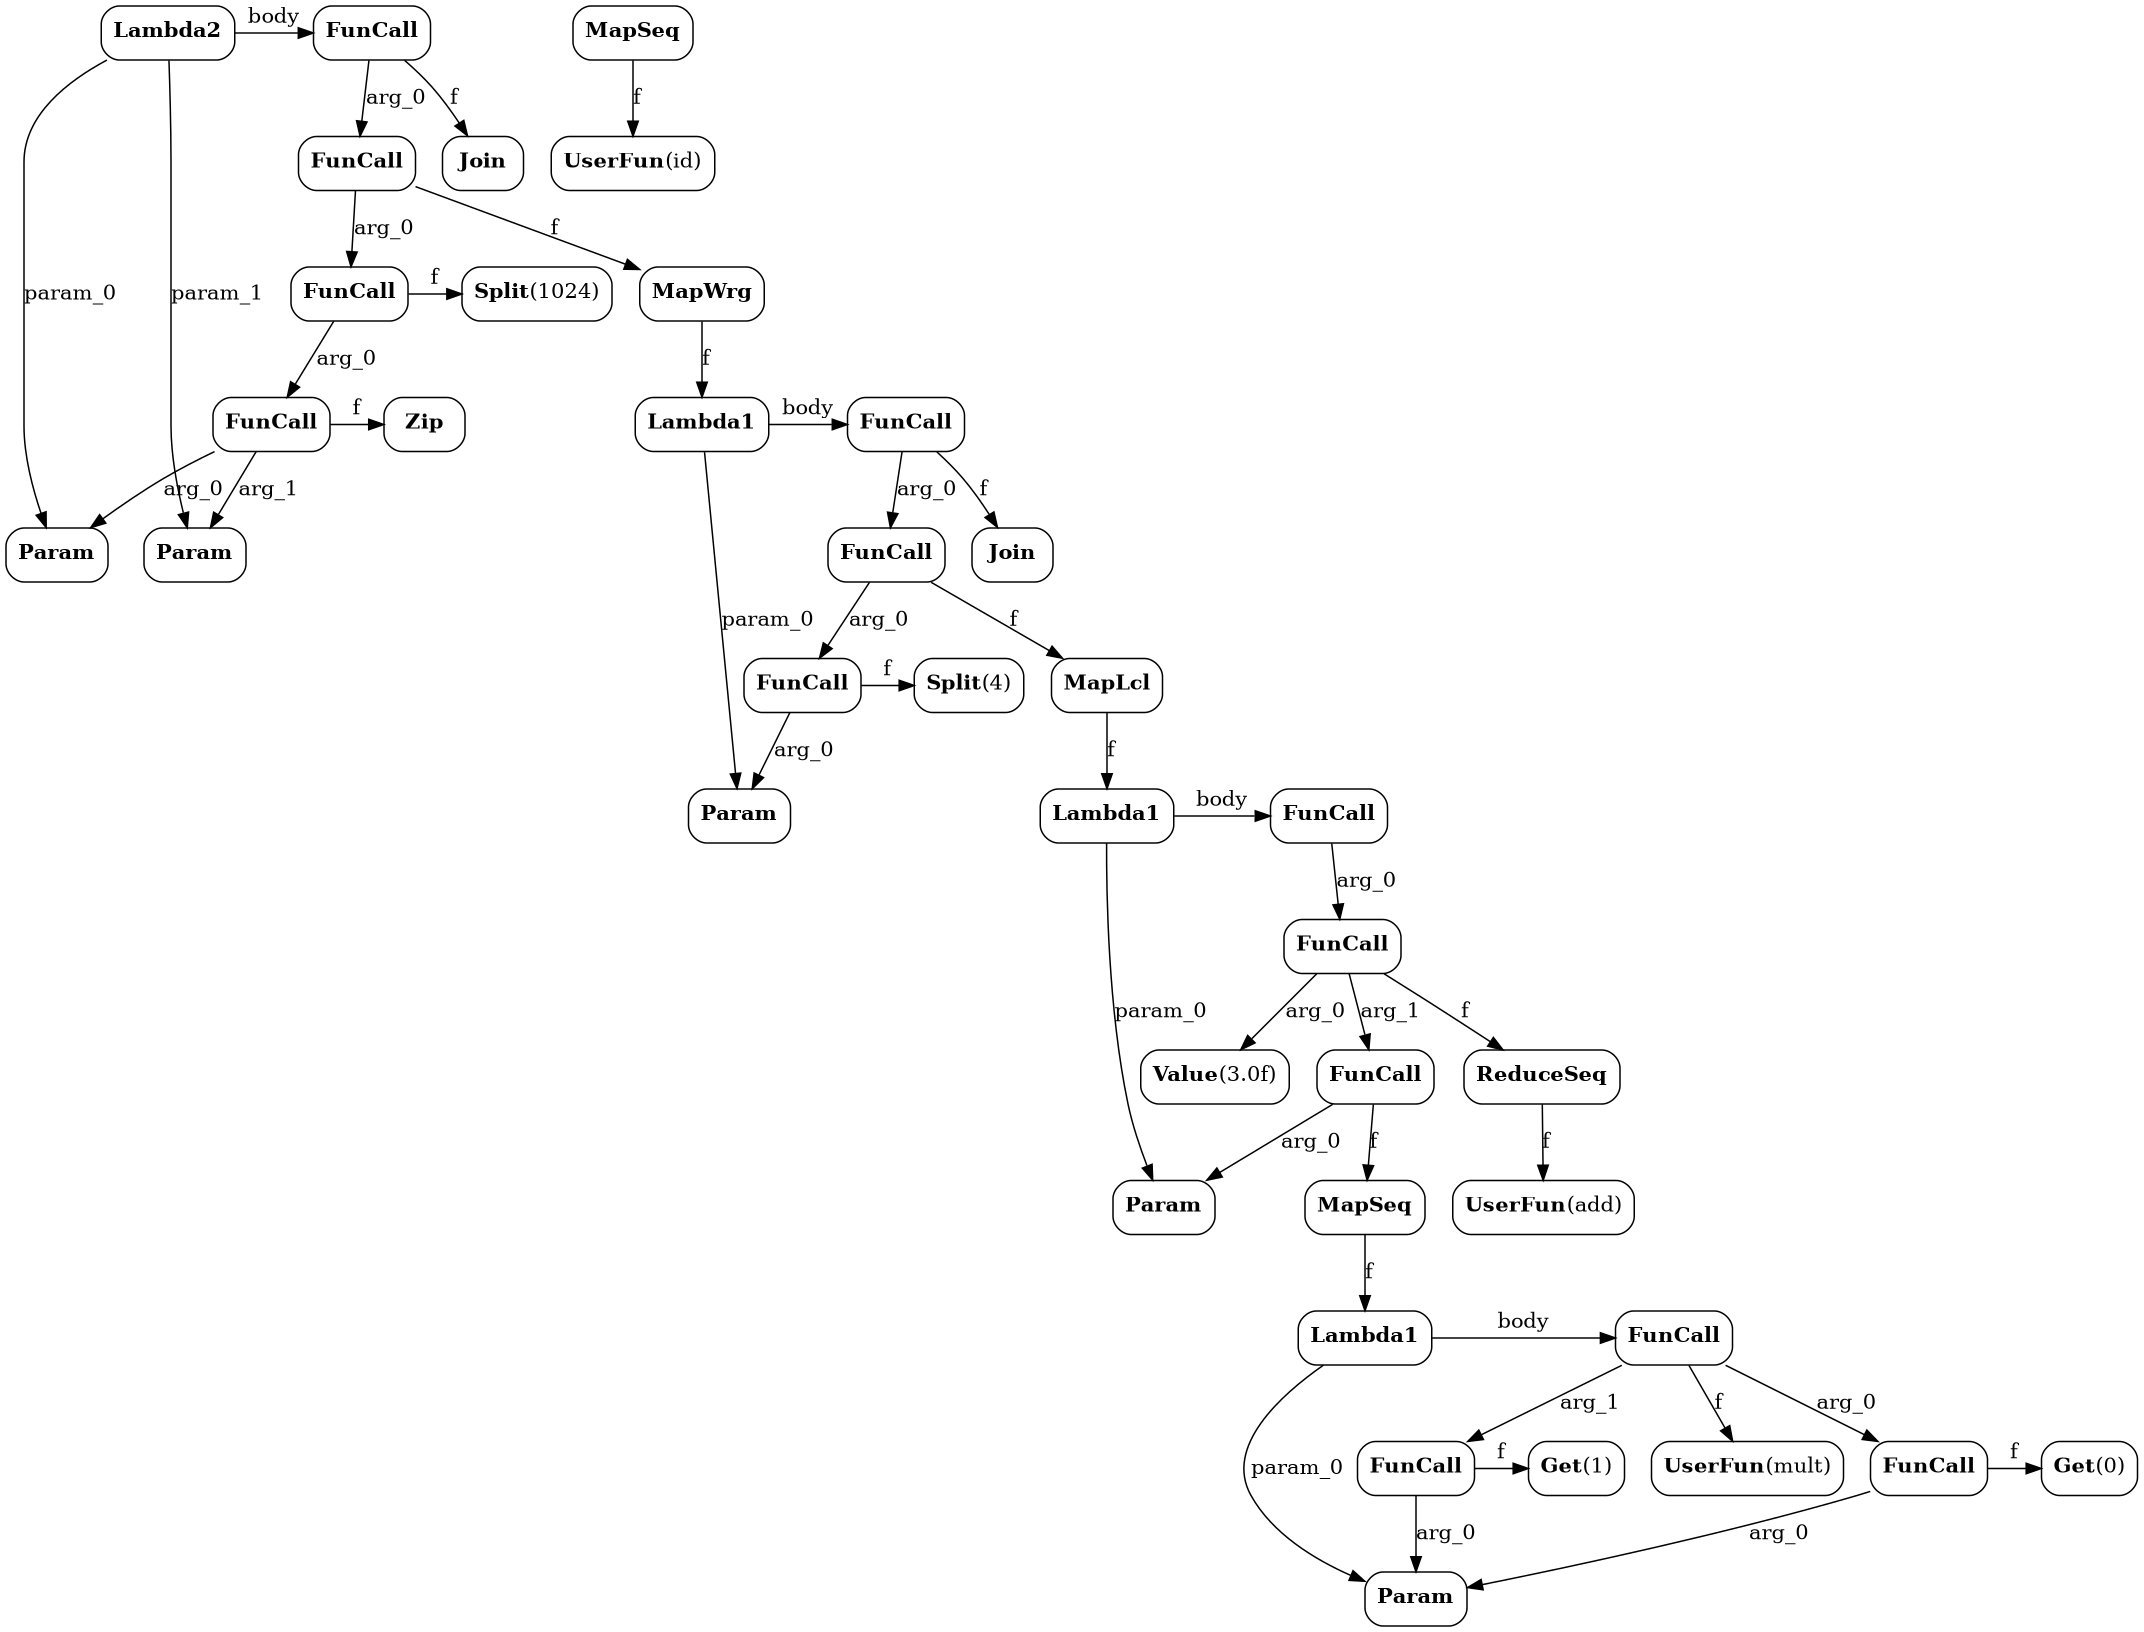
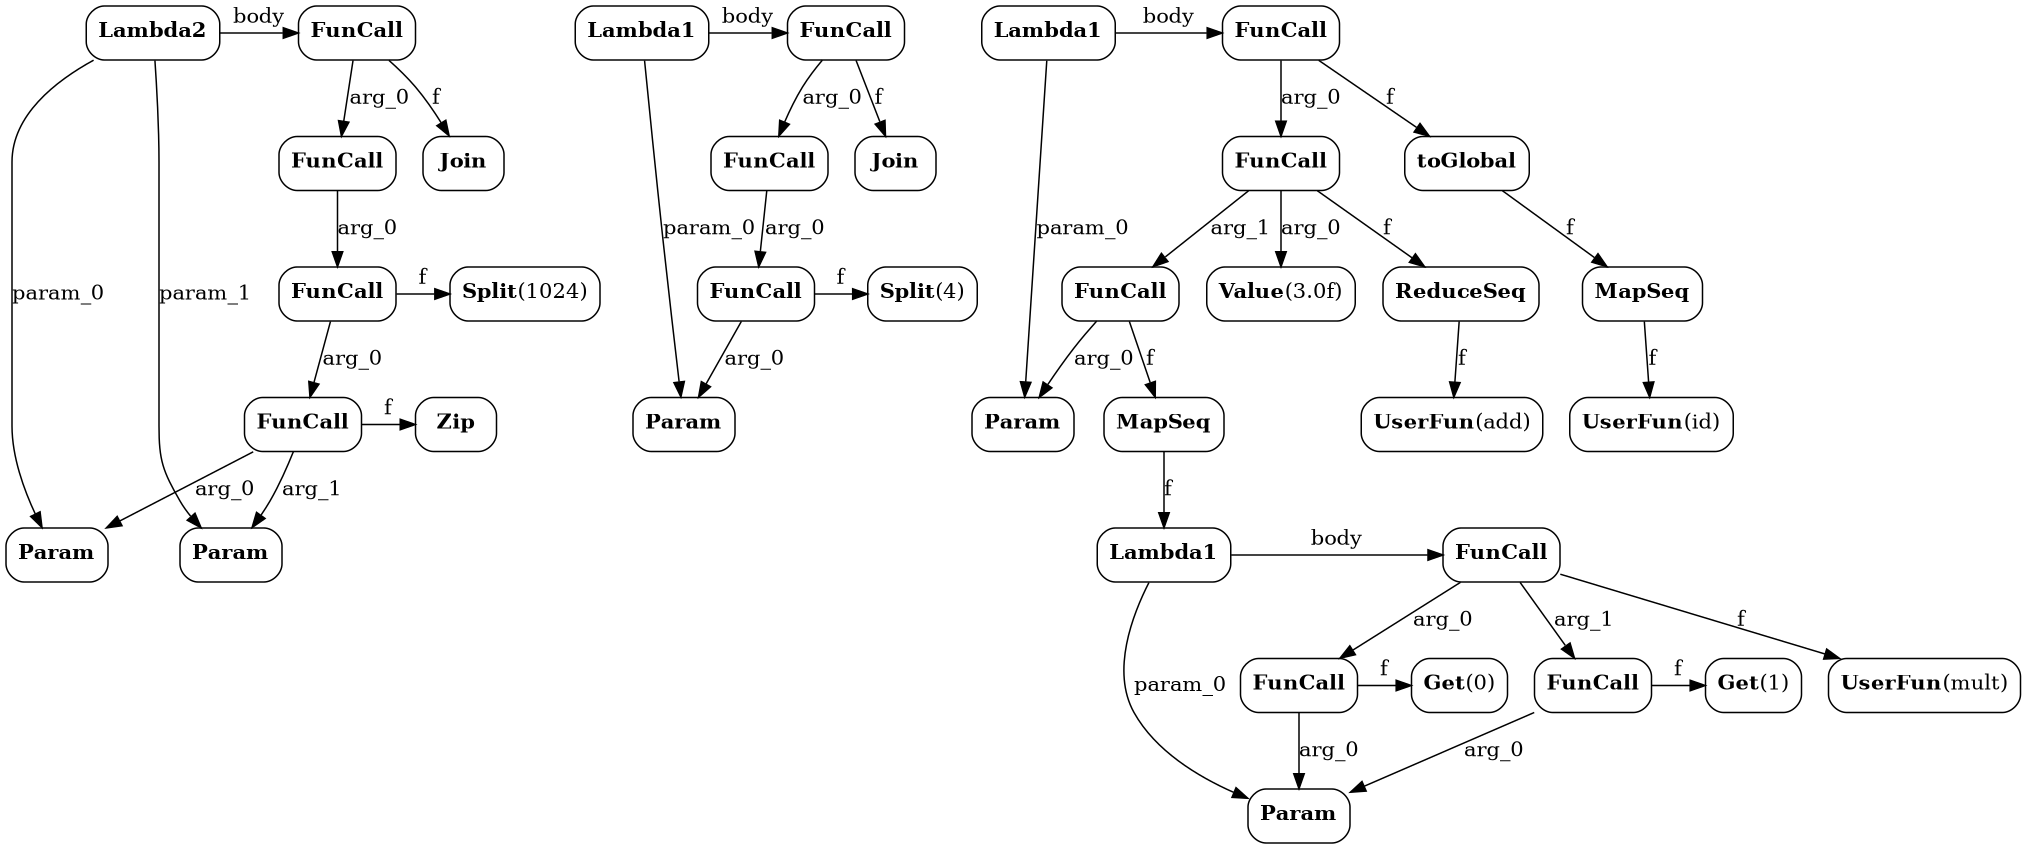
node "toGlobal": added
node "MapWrg": removed
node "MapLcl": removed
